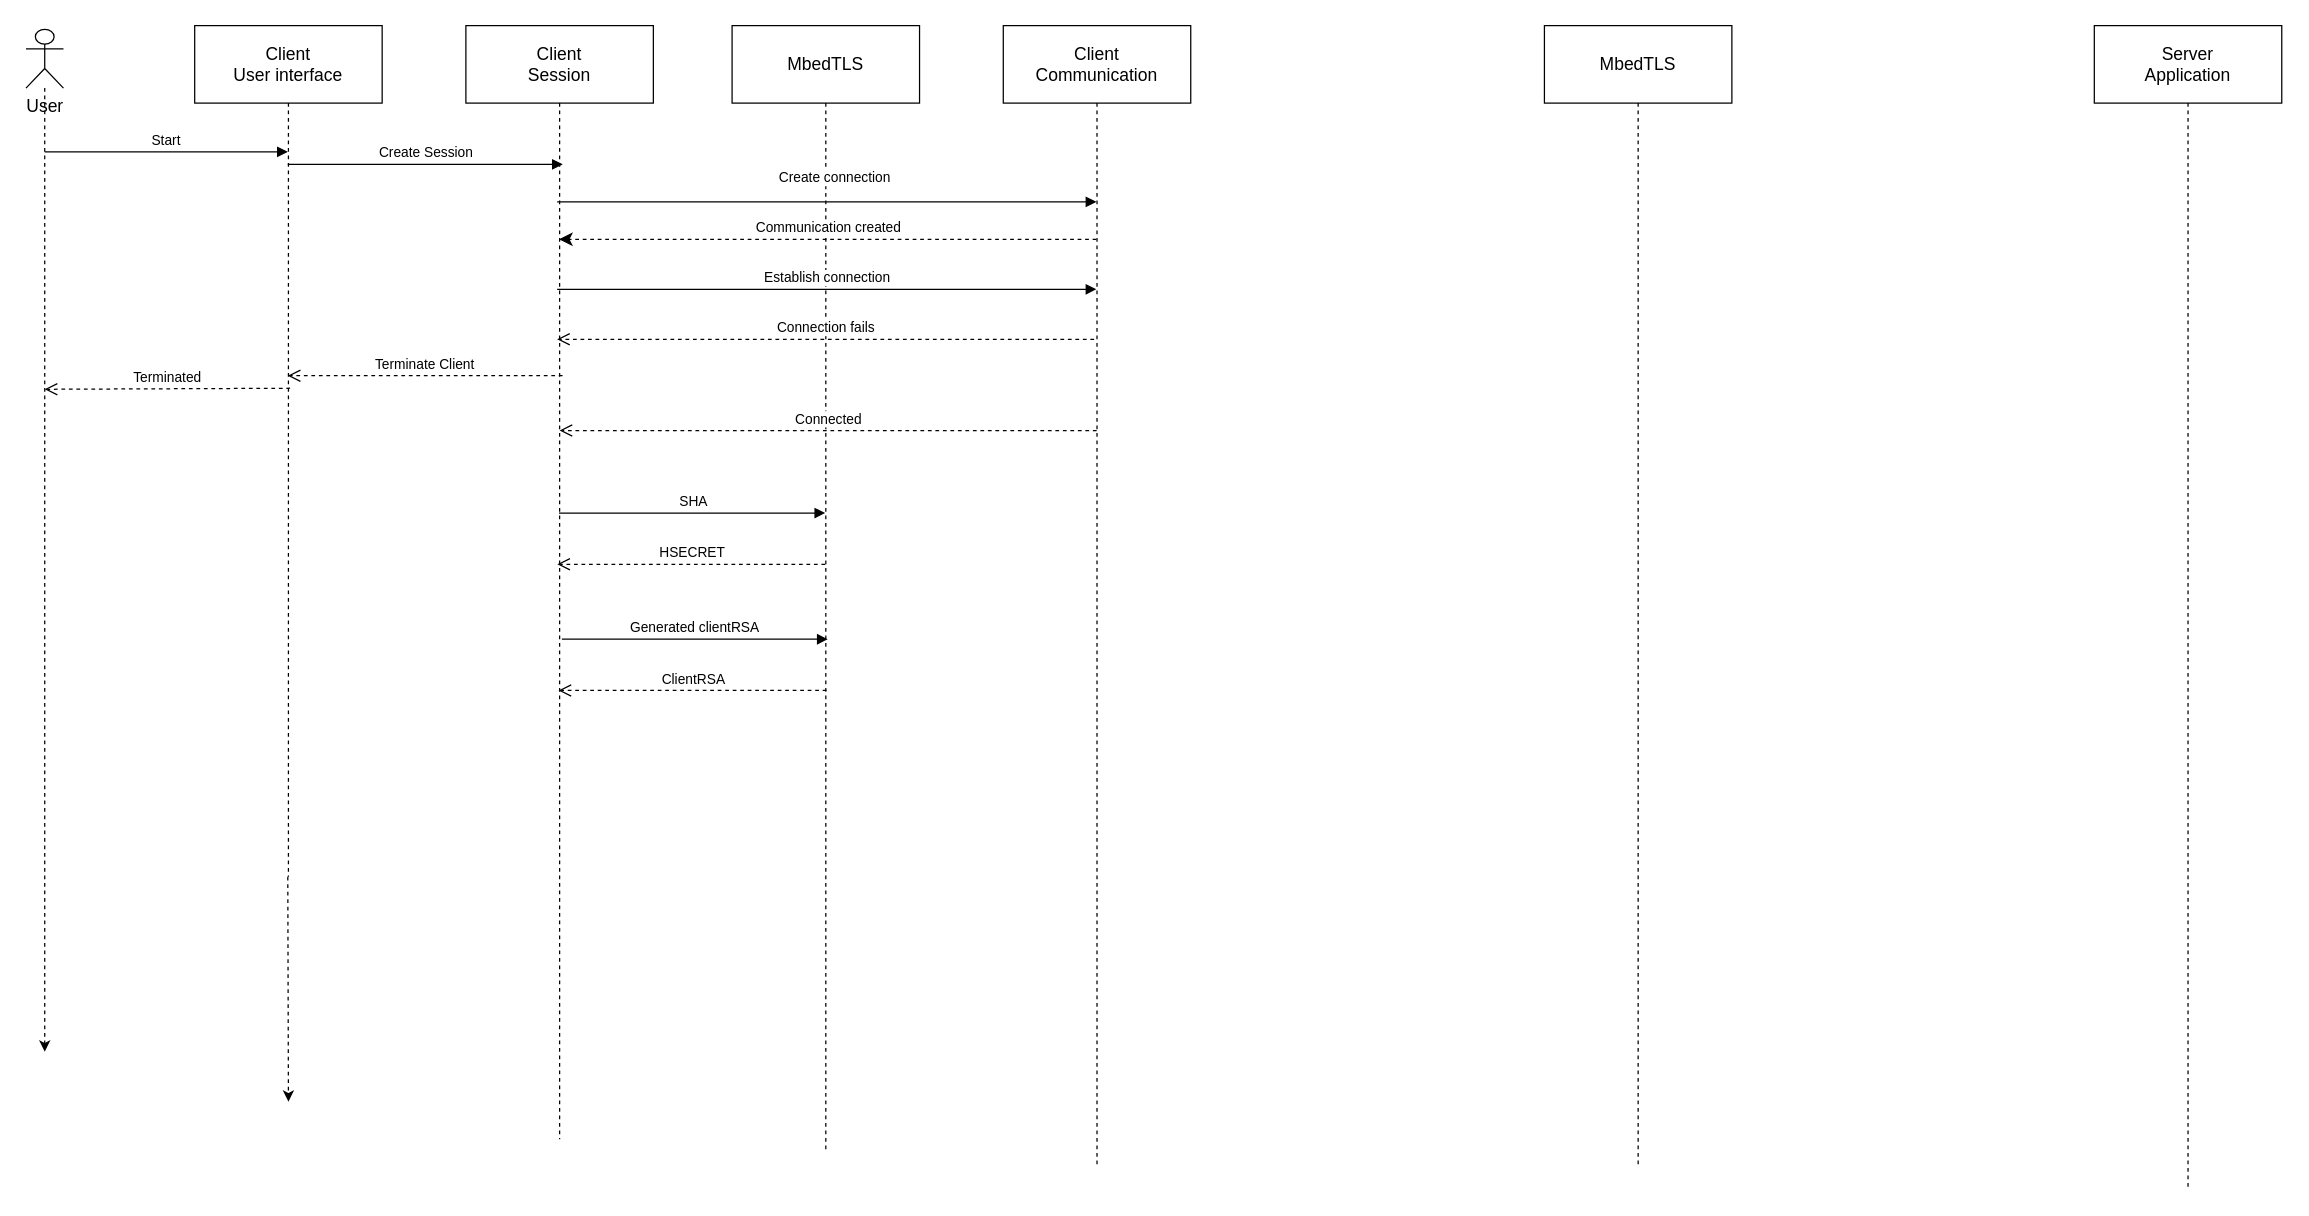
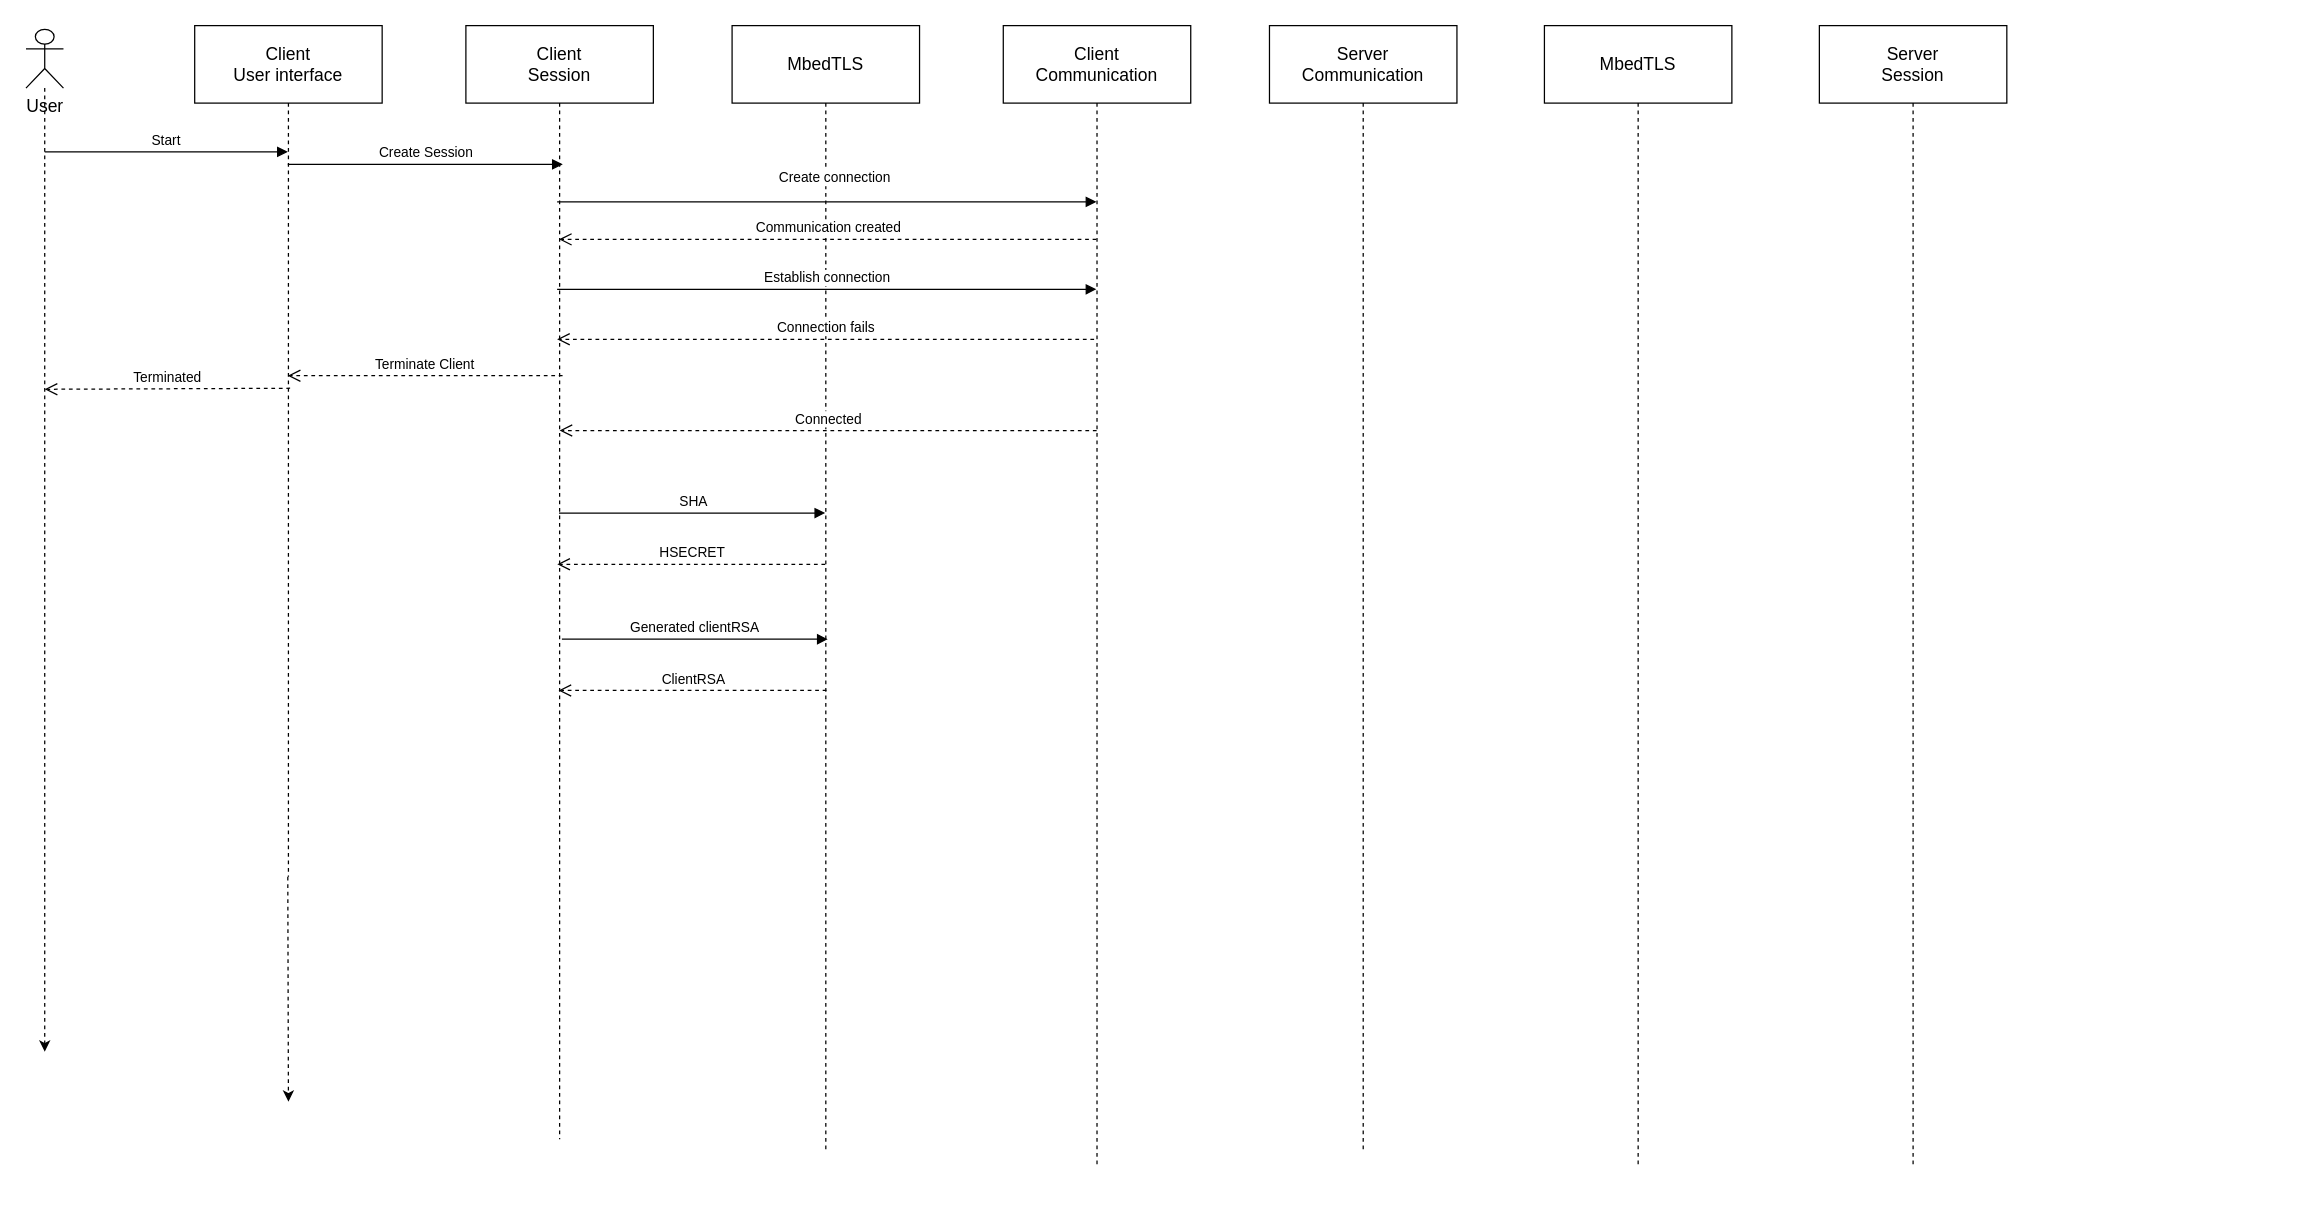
edge "Client Communication" -> "Client Session": arrowhead classic -> open
node "Server Communication": added
node "Server Session": added
node "Server Application": removed
